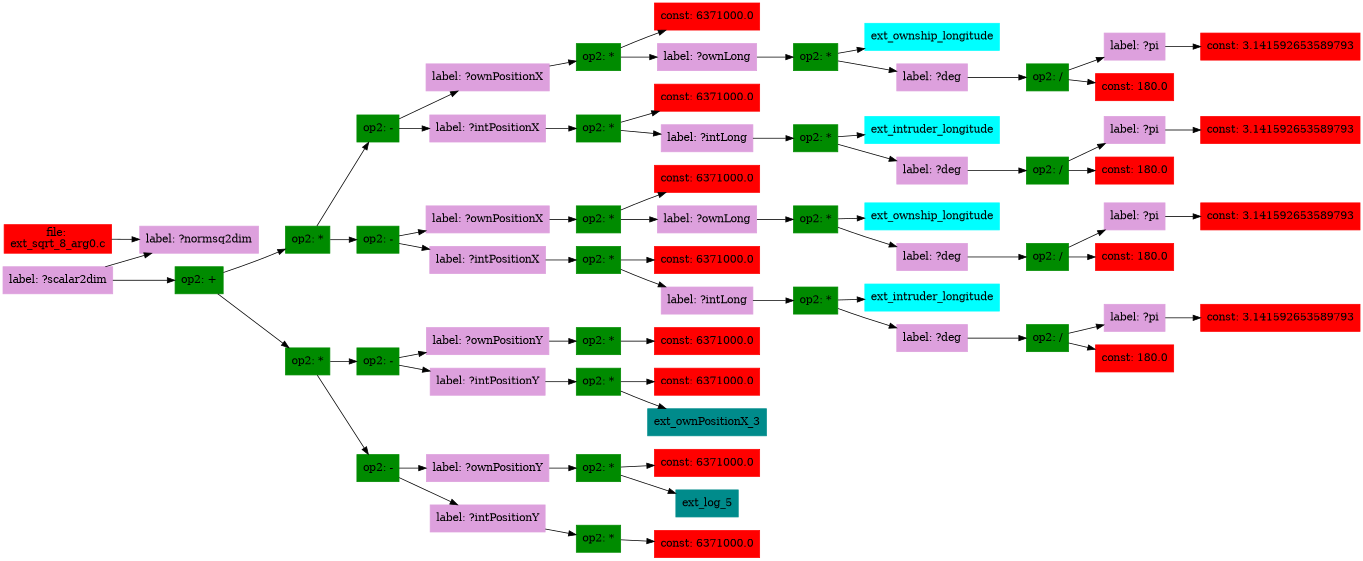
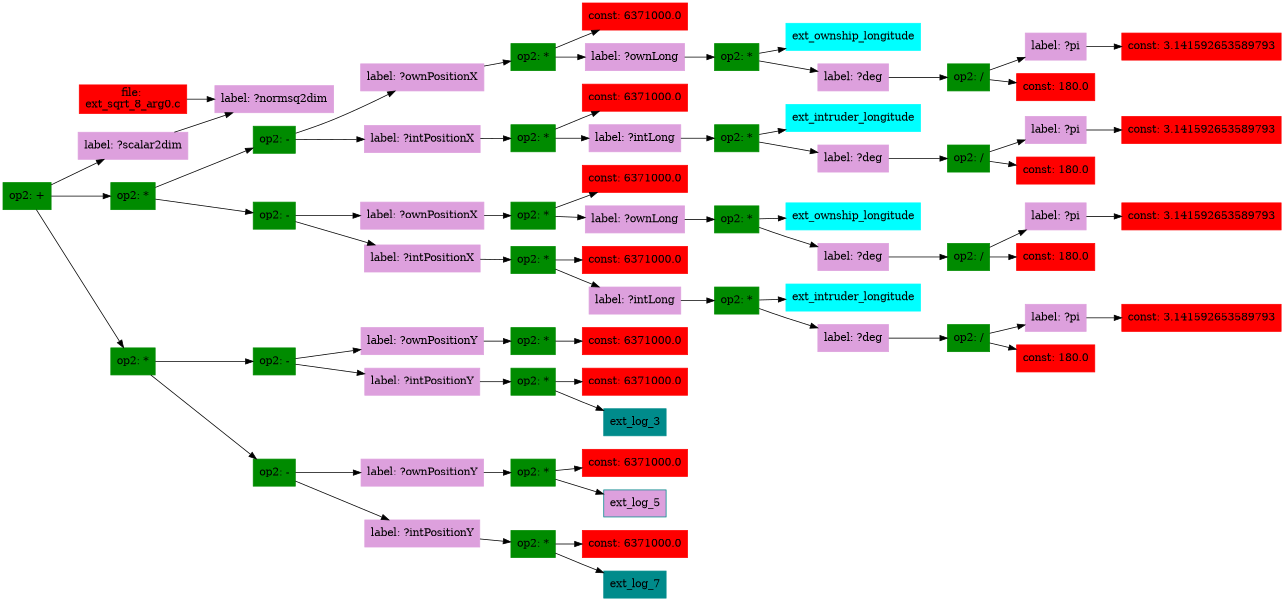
edge "label: ?scalar2dim" -> "op2: +": reversed
node "ext_ownPositionX_3": label "ext_ownPositionX_3" -> "ext_log_3"
node "ext_log_5": fillcolor cyan4 -> plum
node "ext_log_7": added
